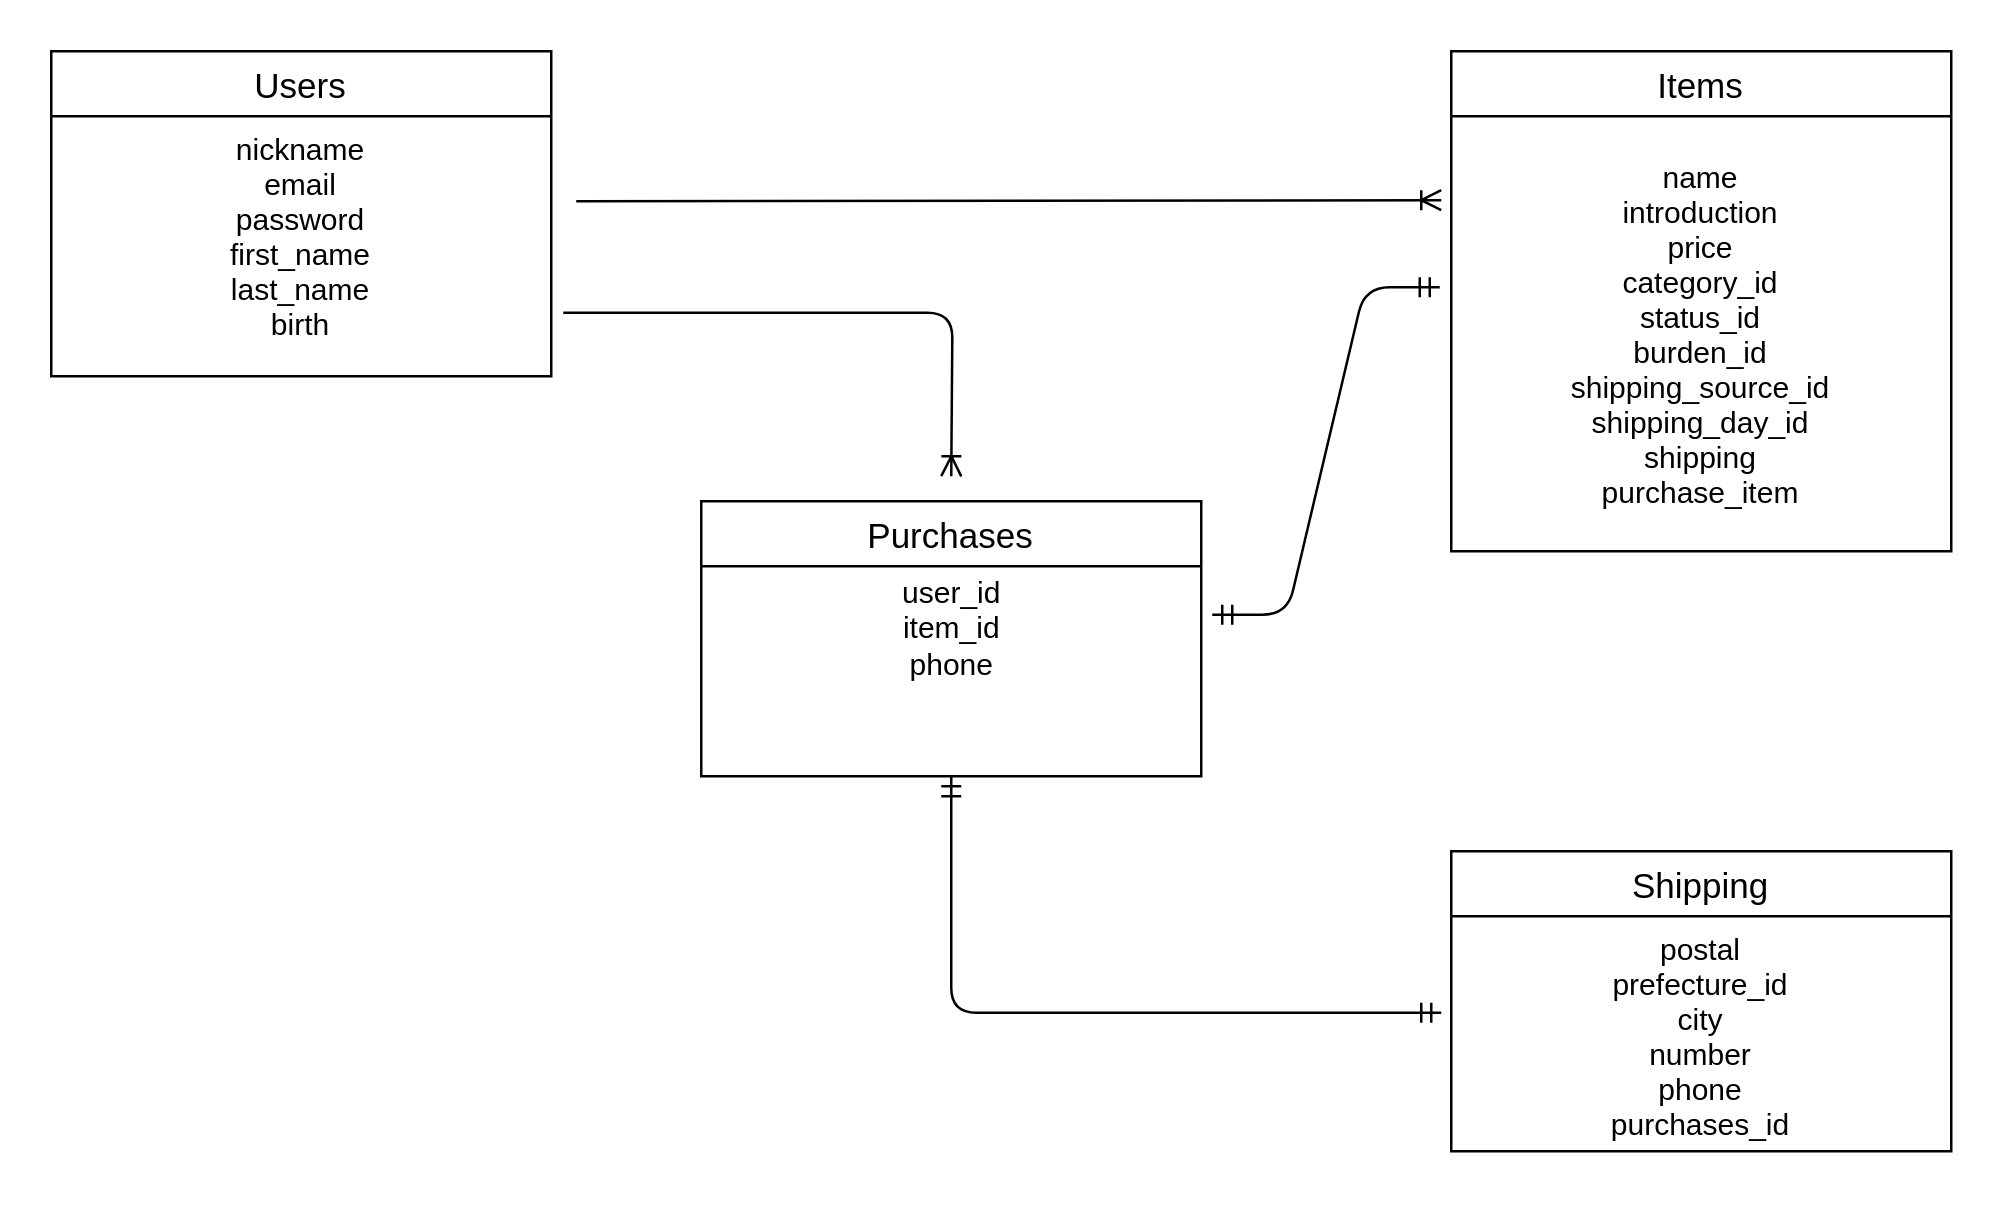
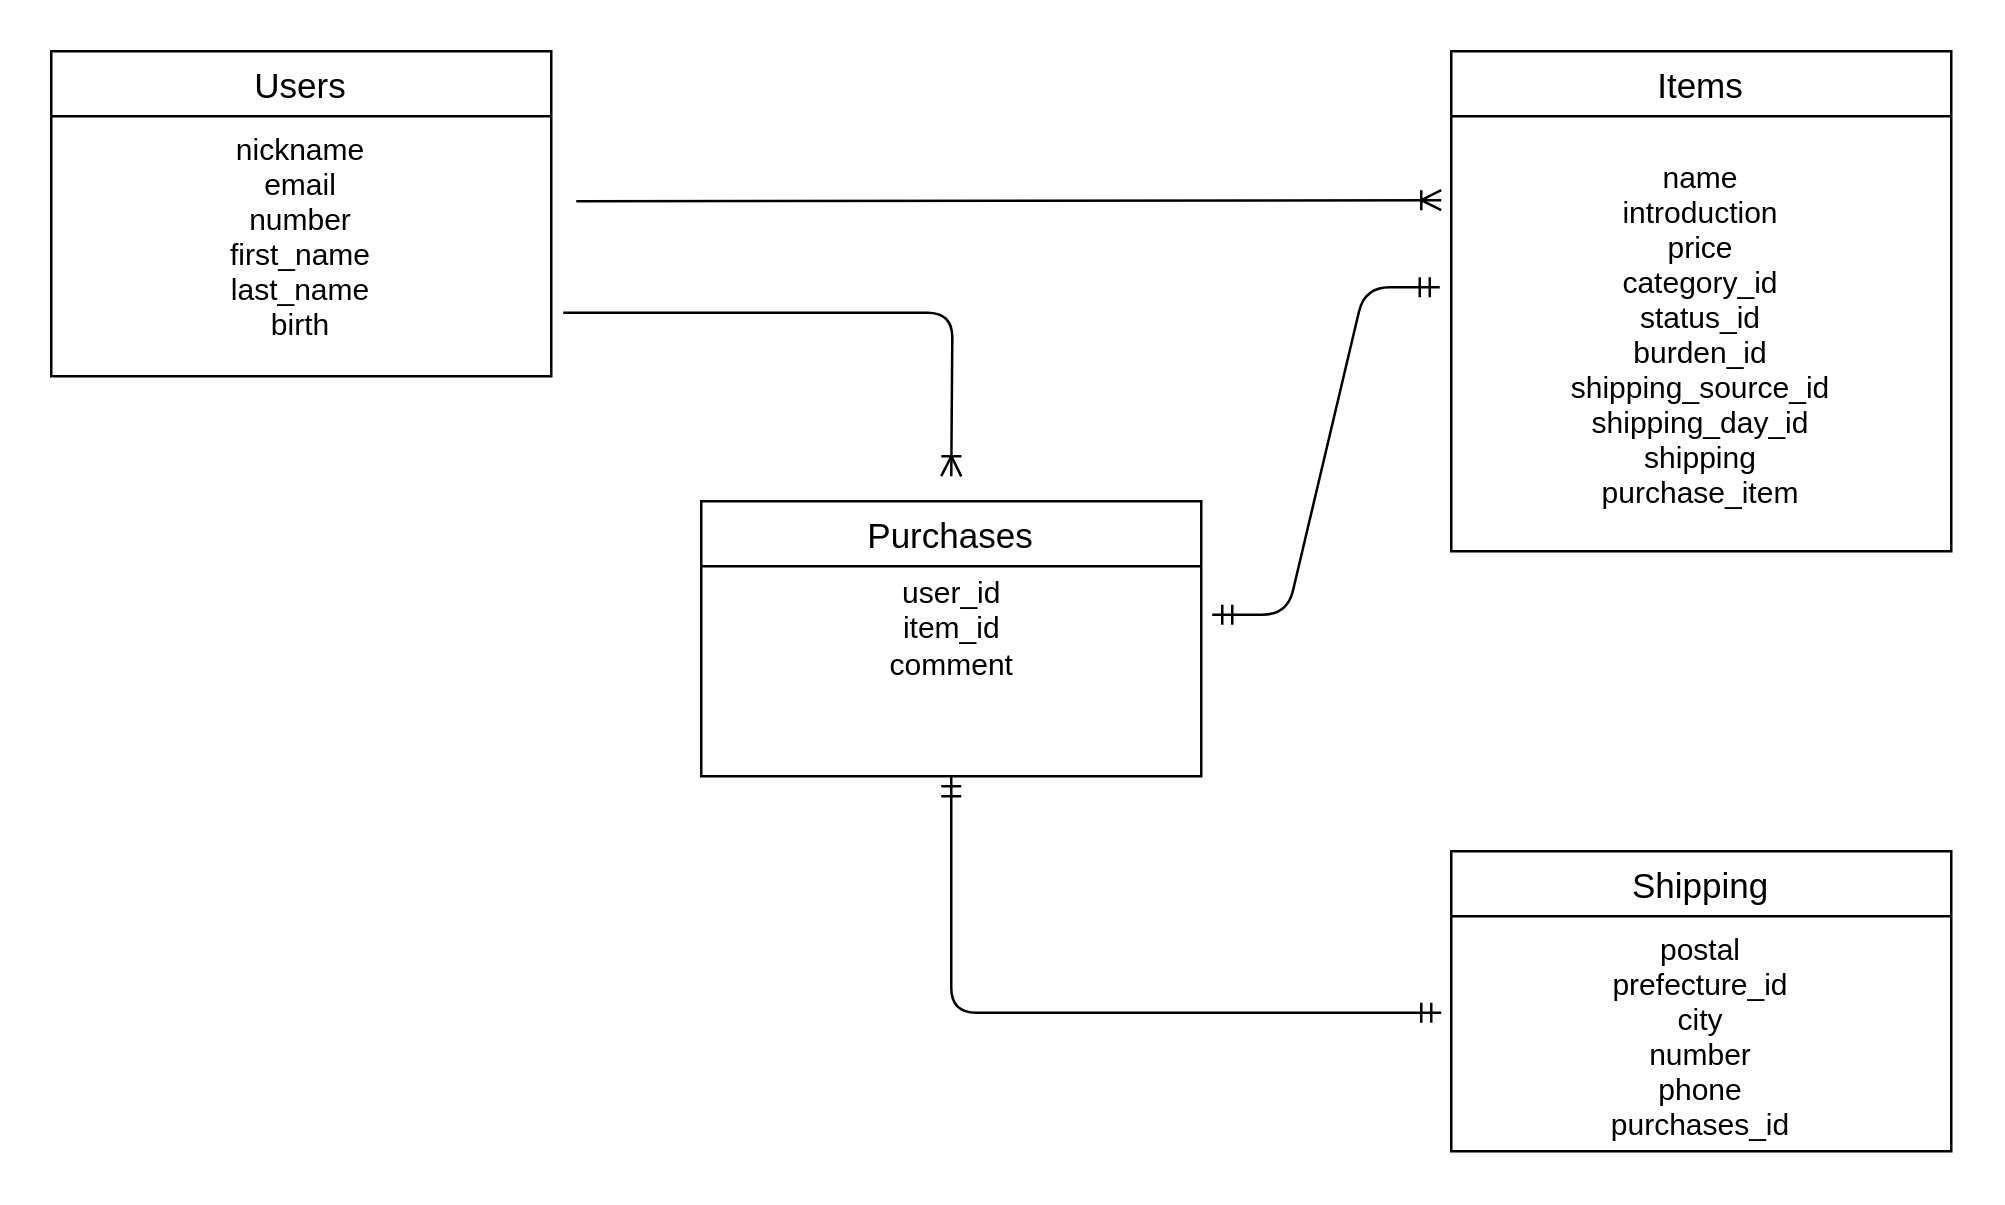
node "nickname email password first_name last_name birth": label "nickname email password first_name last_name birth" -> "nickname email number first_name last_name birth"
node "user_id item_id phone": label "user_id item_id phone" -> "user_id item_id comment"
